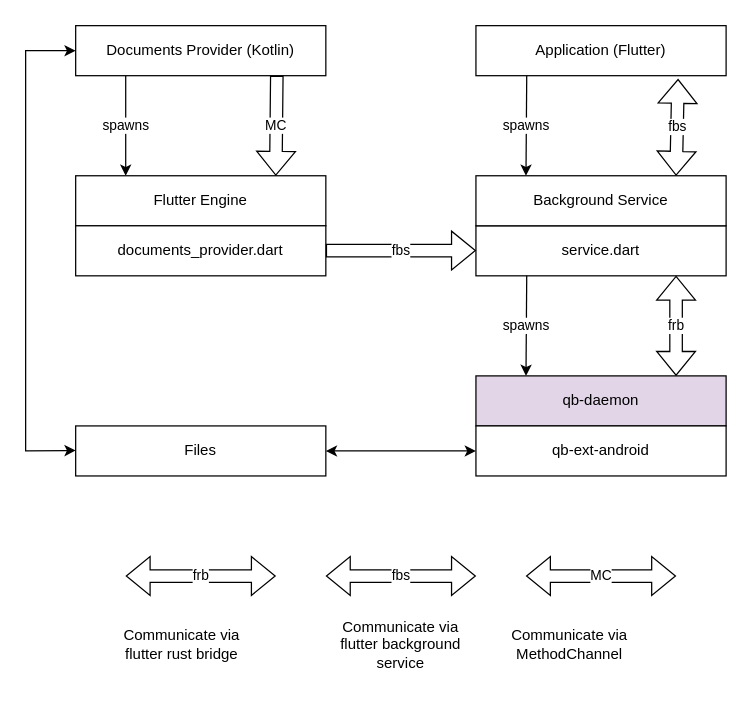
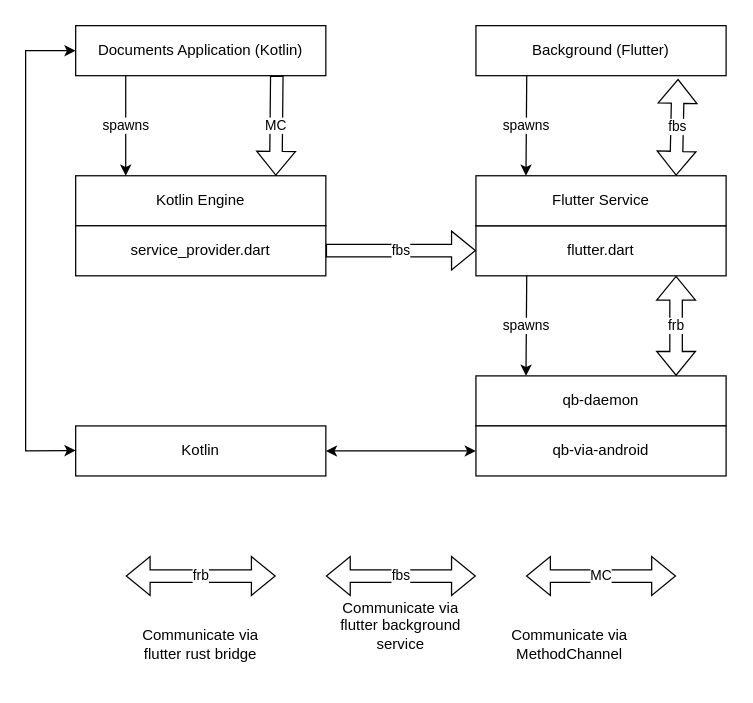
node "Documents Provider (Kotlin)": label "Documents Provider (Kotlin)" -> "Documents Application (Kotlin)"
node "Application (Flutter)": label "Application (Flutter)" -> "Background (Flutter)"
node "Flutter Engine": label "Flutter Engine" -> "Kotlin Engine"
node "Background Service": label "Background Service" -> "Flutter Service"
node "documents_provider.dart": label "documents_provider.dart" -> "service_provider.dart"
node "service.dart": label "service.dart" -> "flutter.dart"
node "qb-daemon": fillcolor #e1d5e7 -> #ffffff
node "Files": label "Files" -> "Kotlin"
node "qb-ext-android": label "qb-ext-android" -> "qb-via-android"
node "Communicate via flutter rust bridge": moved (182, 644) -> (201, 644)
node "Communicate via flutter background service": moved (401, 644) -> (401, 626)
